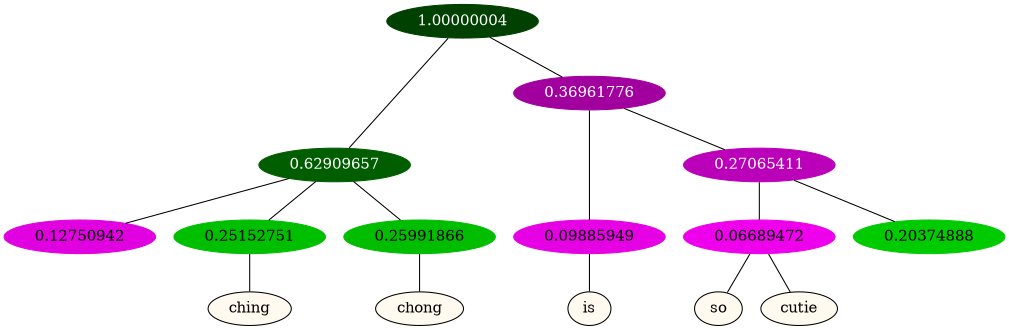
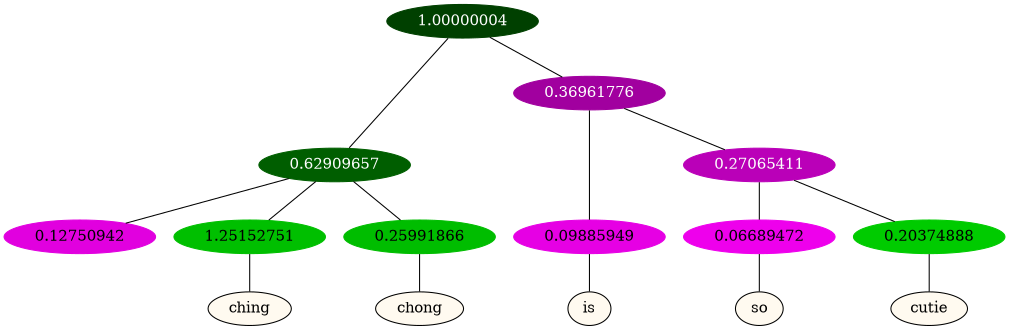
node "0.25152751": label "0.25152751" -> "1.25152751"
edge "0.06689472" -- "cutie": now "0.20374888" -- "cutie"
